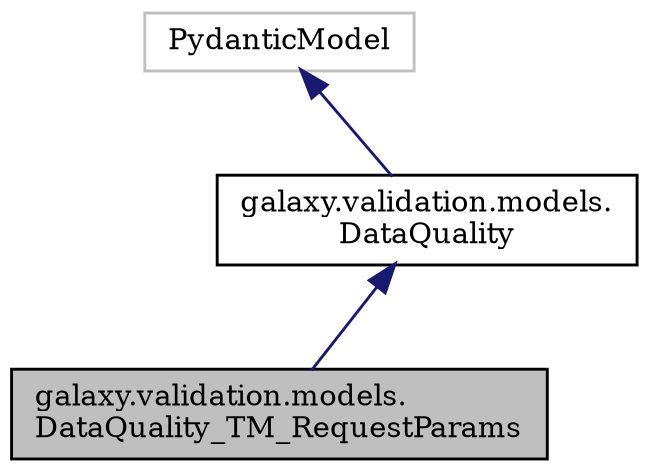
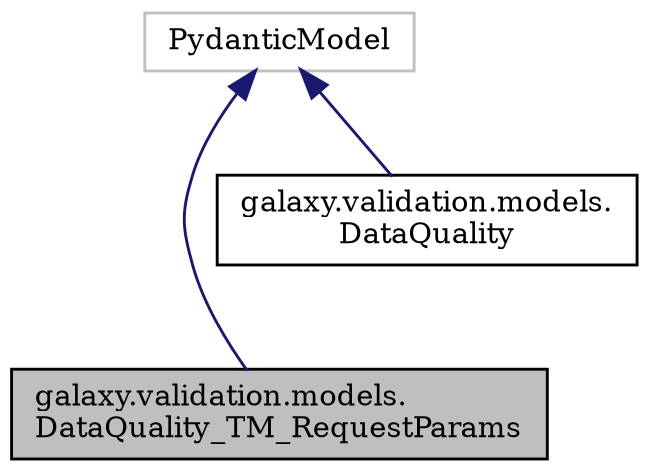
edge "galaxy.validation.models. DataQuality_TM_RequestParams" -> "galaxy.validation.models. DataQuality": now "galaxy.validation.models. DataQuality_TM_RequestParams" -> "PydanticModel"
